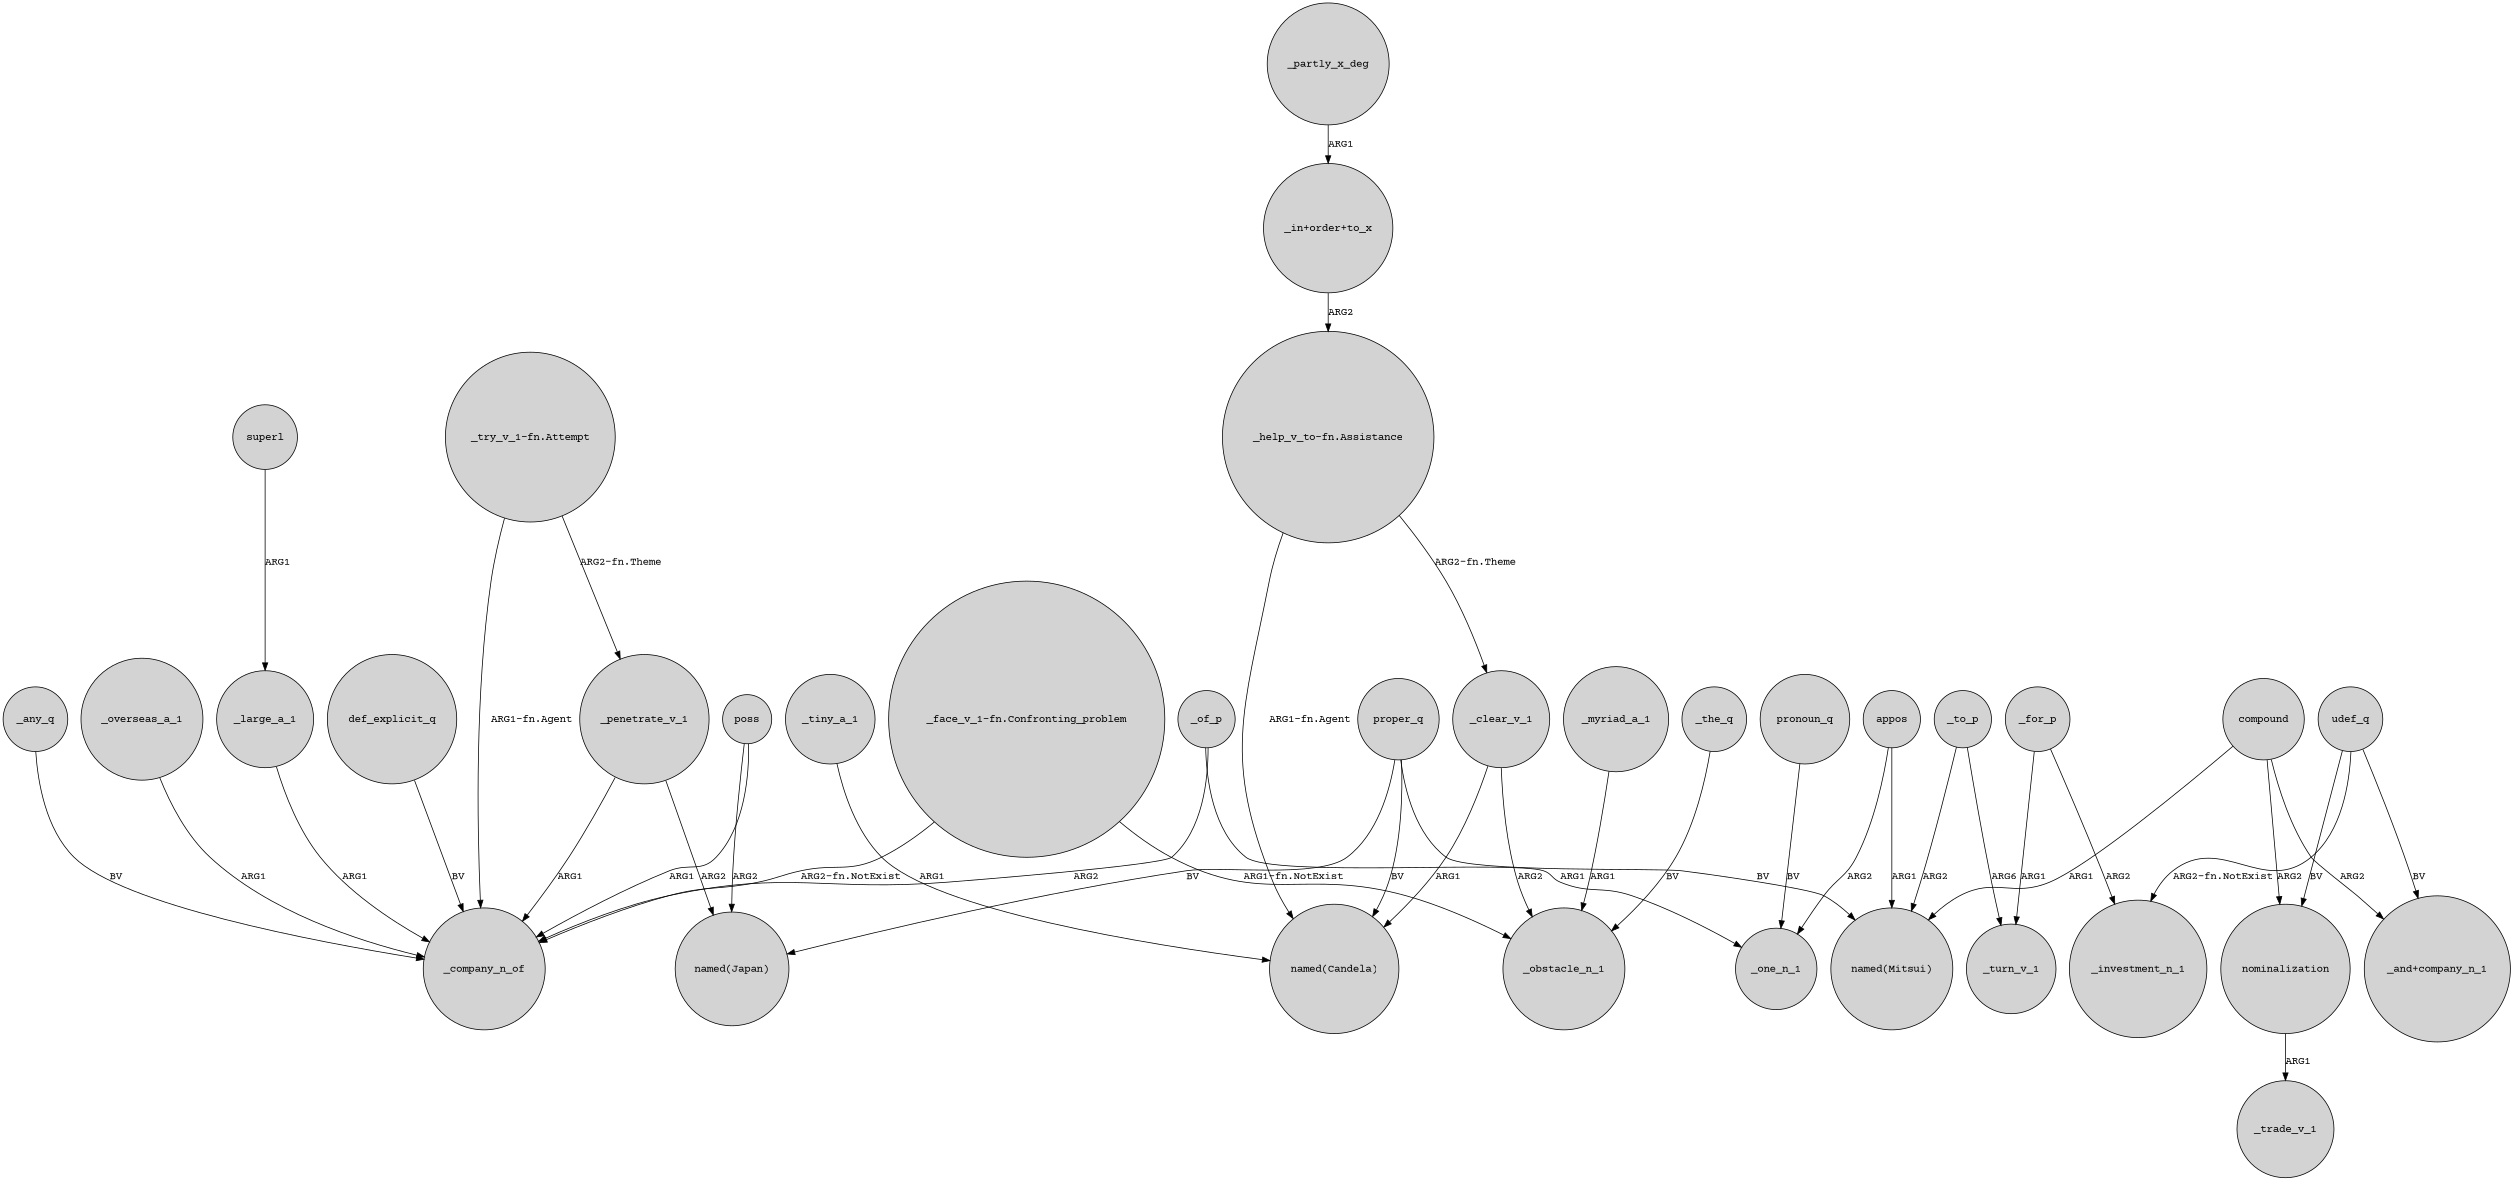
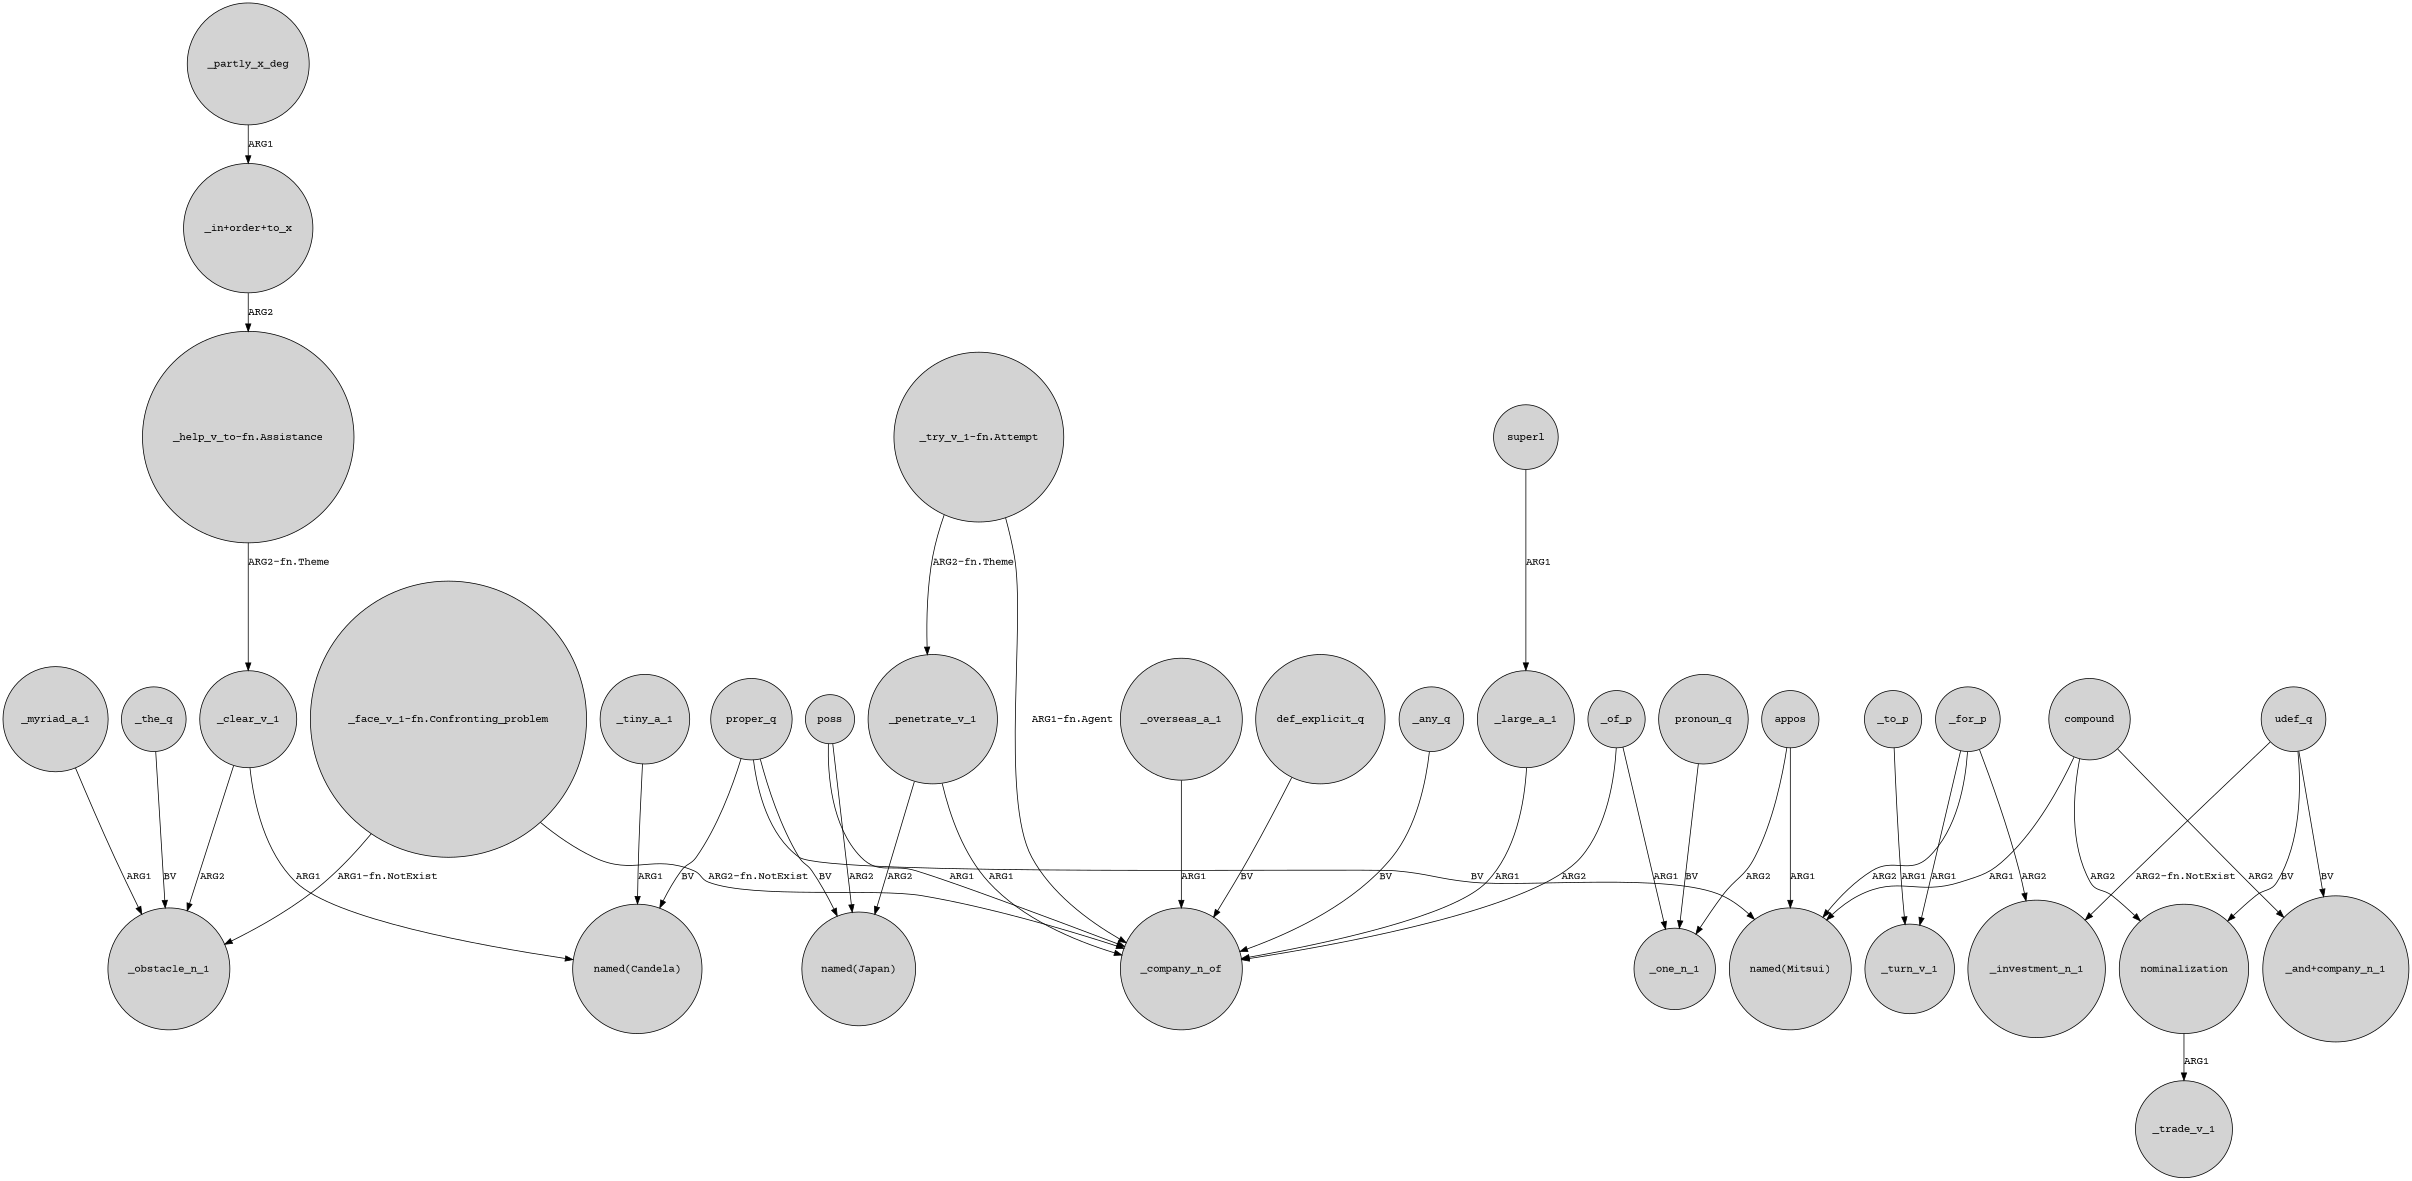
edge "_help_v_to-fn.Assistance" -> "named(Candela)": removed, label "ARG1-fn.Agent"
edge "_to_p" -> "named(Mitsui)": now "_for_p" -> "named(Mitsui)"
edge "_to_p" -> "_turn_v_1": label "ARG6" -> "ARG1"
